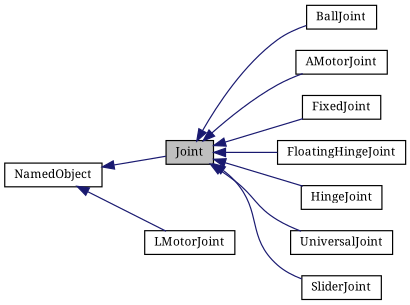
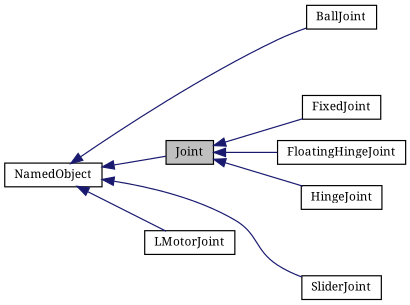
node "AMotorJoint": removed
edge "BallJoint" -> "Joint": now "BallJoint" -> "NamedObject"
edge "SliderJoint" -> "Joint": now "SliderJoint" -> "NamedObject"
node "UniversalJoint": removed
